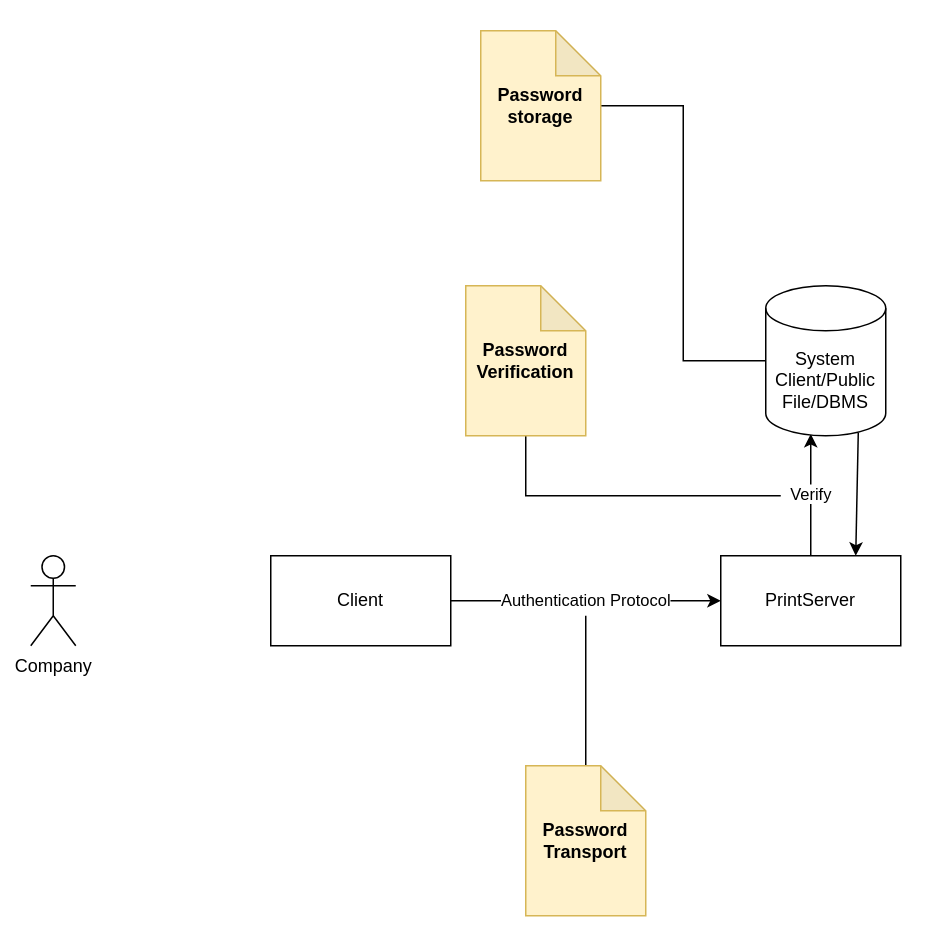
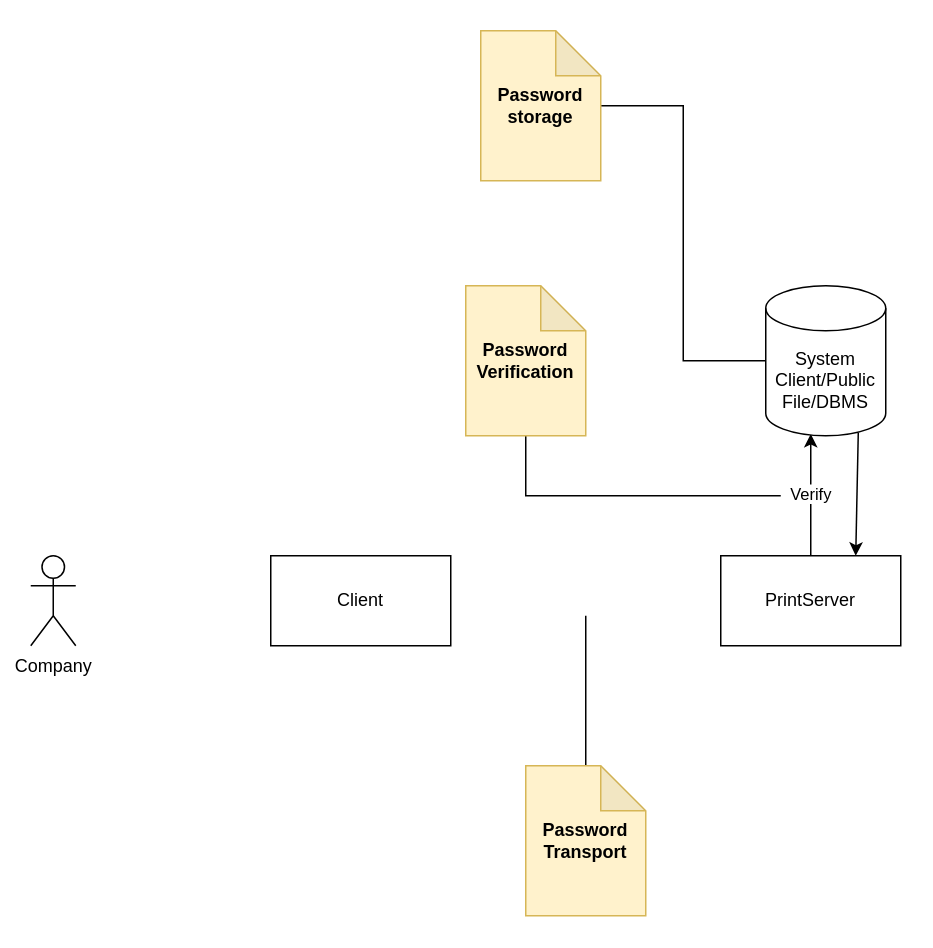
edge "Client" -> "PrintServer": removed, label "Authentication Protocol"
